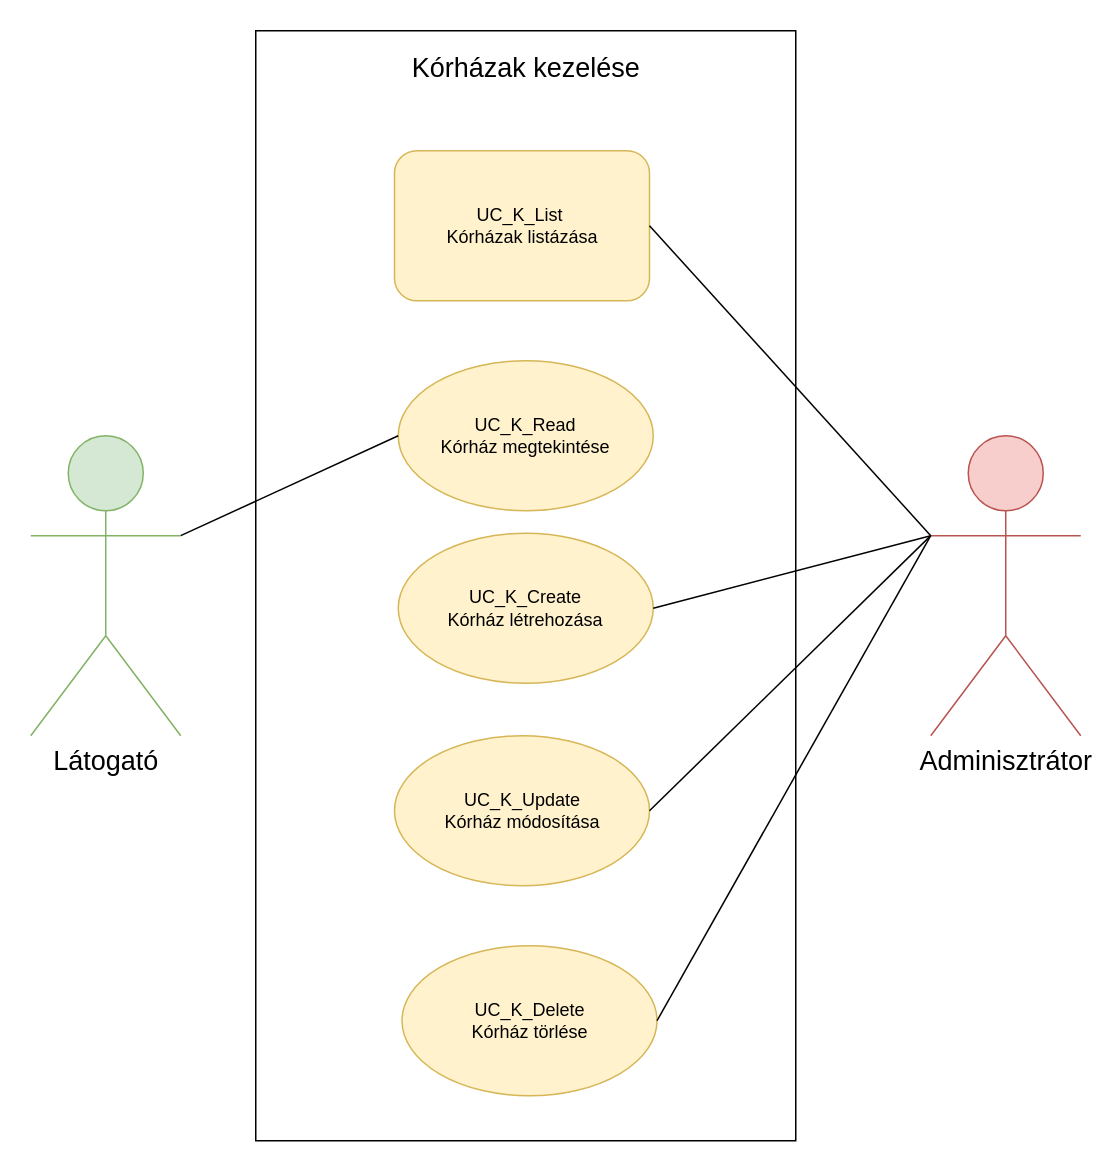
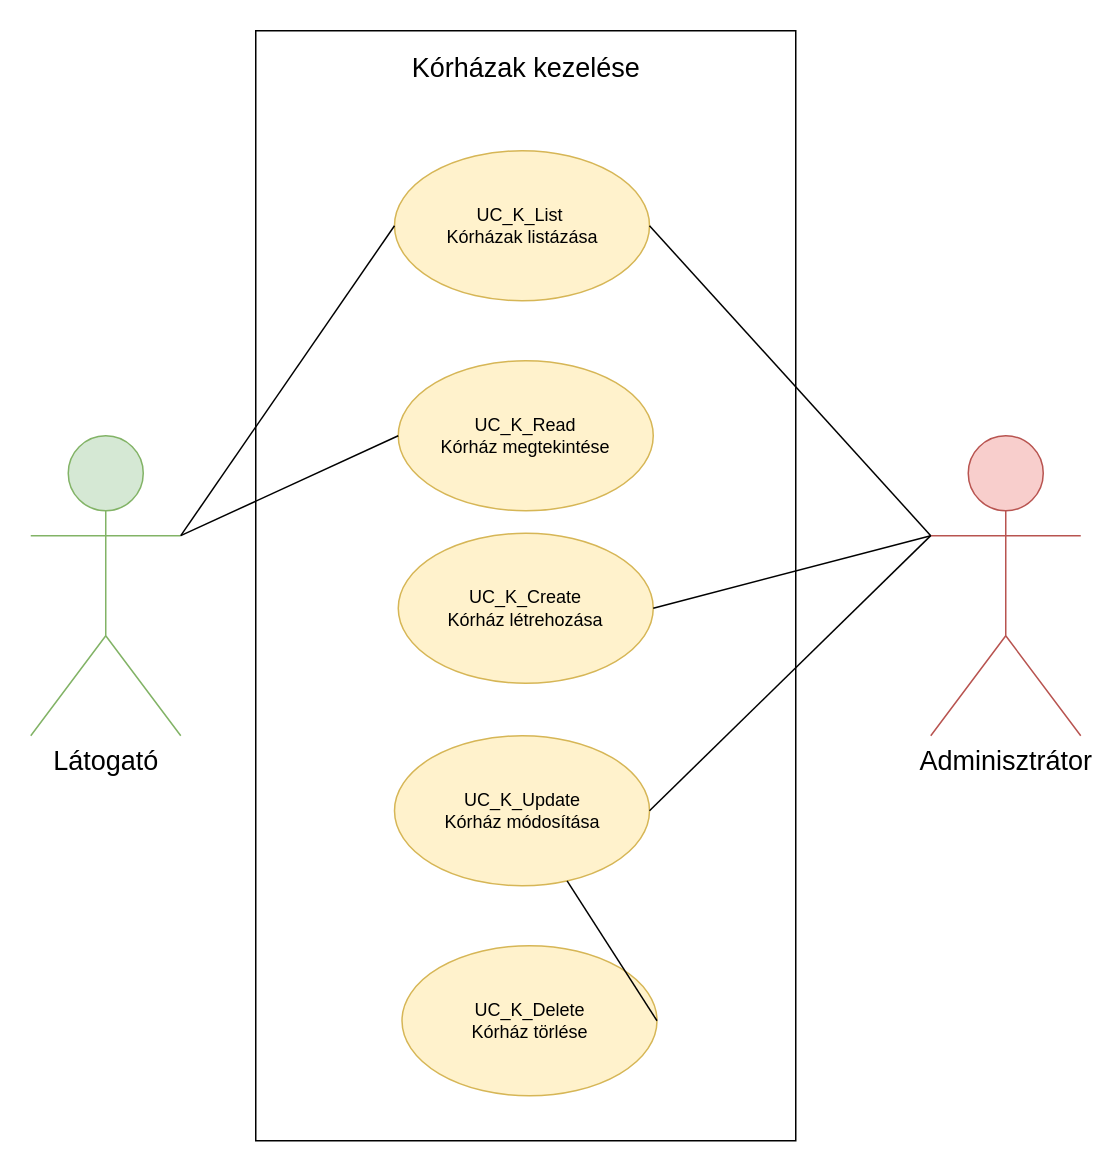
node "UC_K_List Kórházak listázása": shape rounded rectangle -> ellipse
edge "UC_K_List Kórházak listázása" -- "Látogató": added
edge "Adminisztrátor" -- "UC_K_Delete Kórház törlése": now "UC_K_Update Kórház módosítása" -- "UC_K_Delete Kórház törlése"
